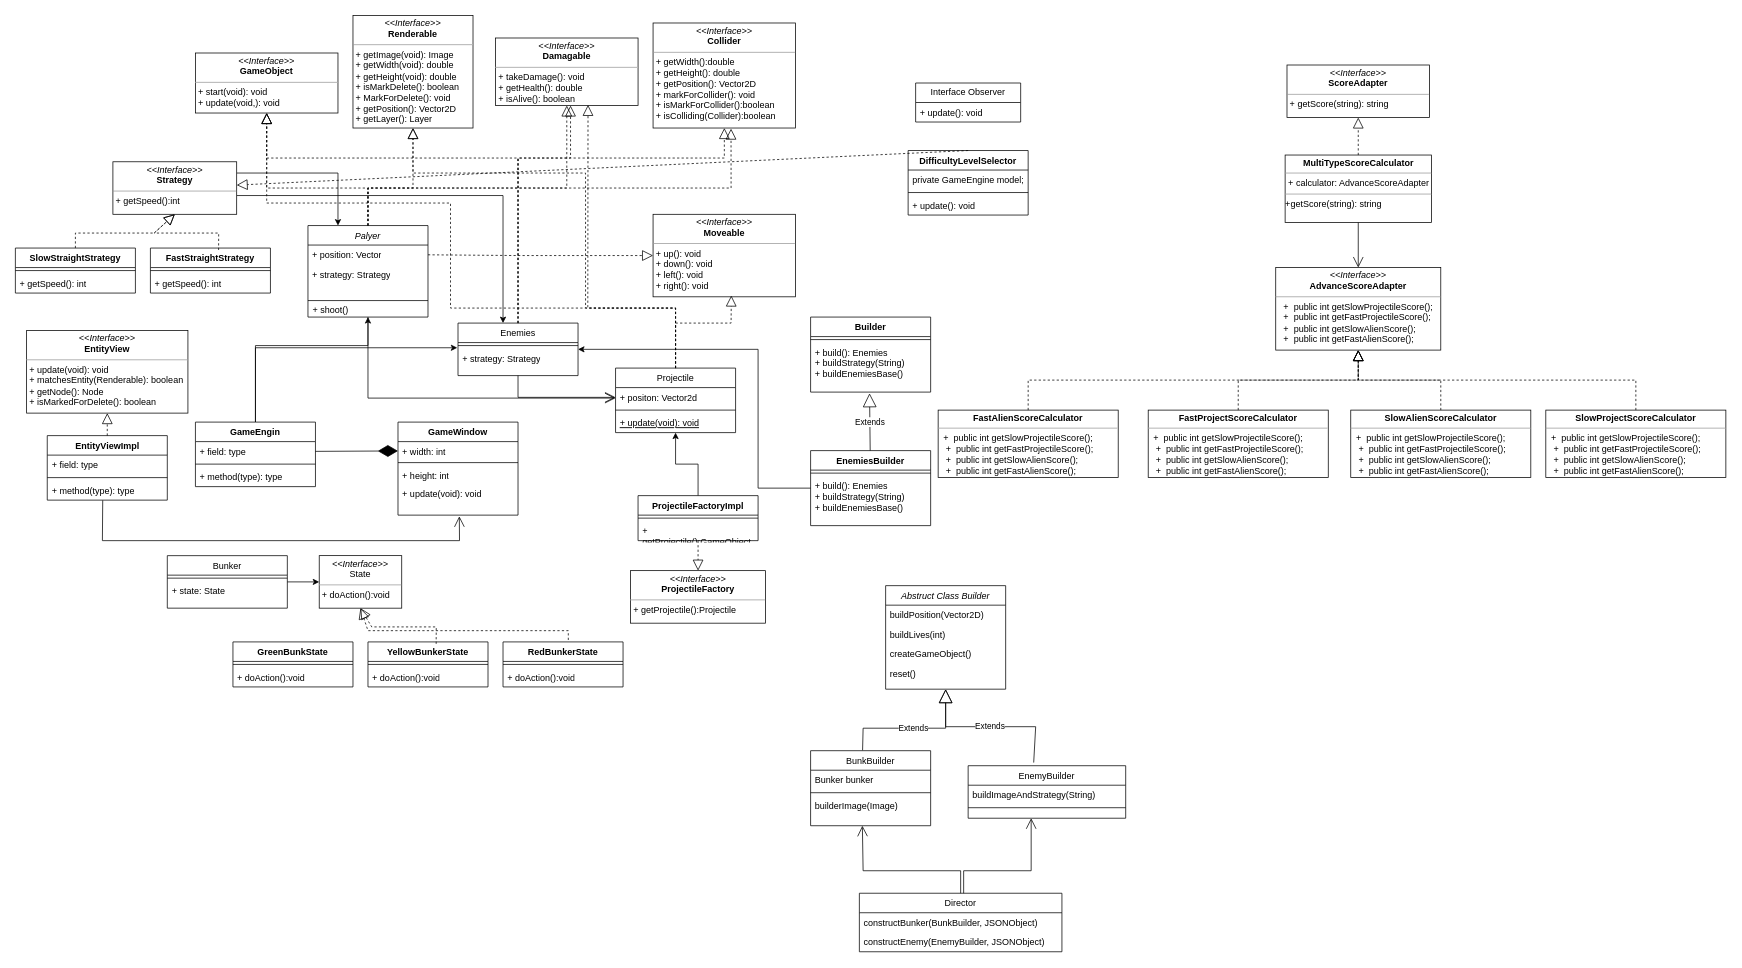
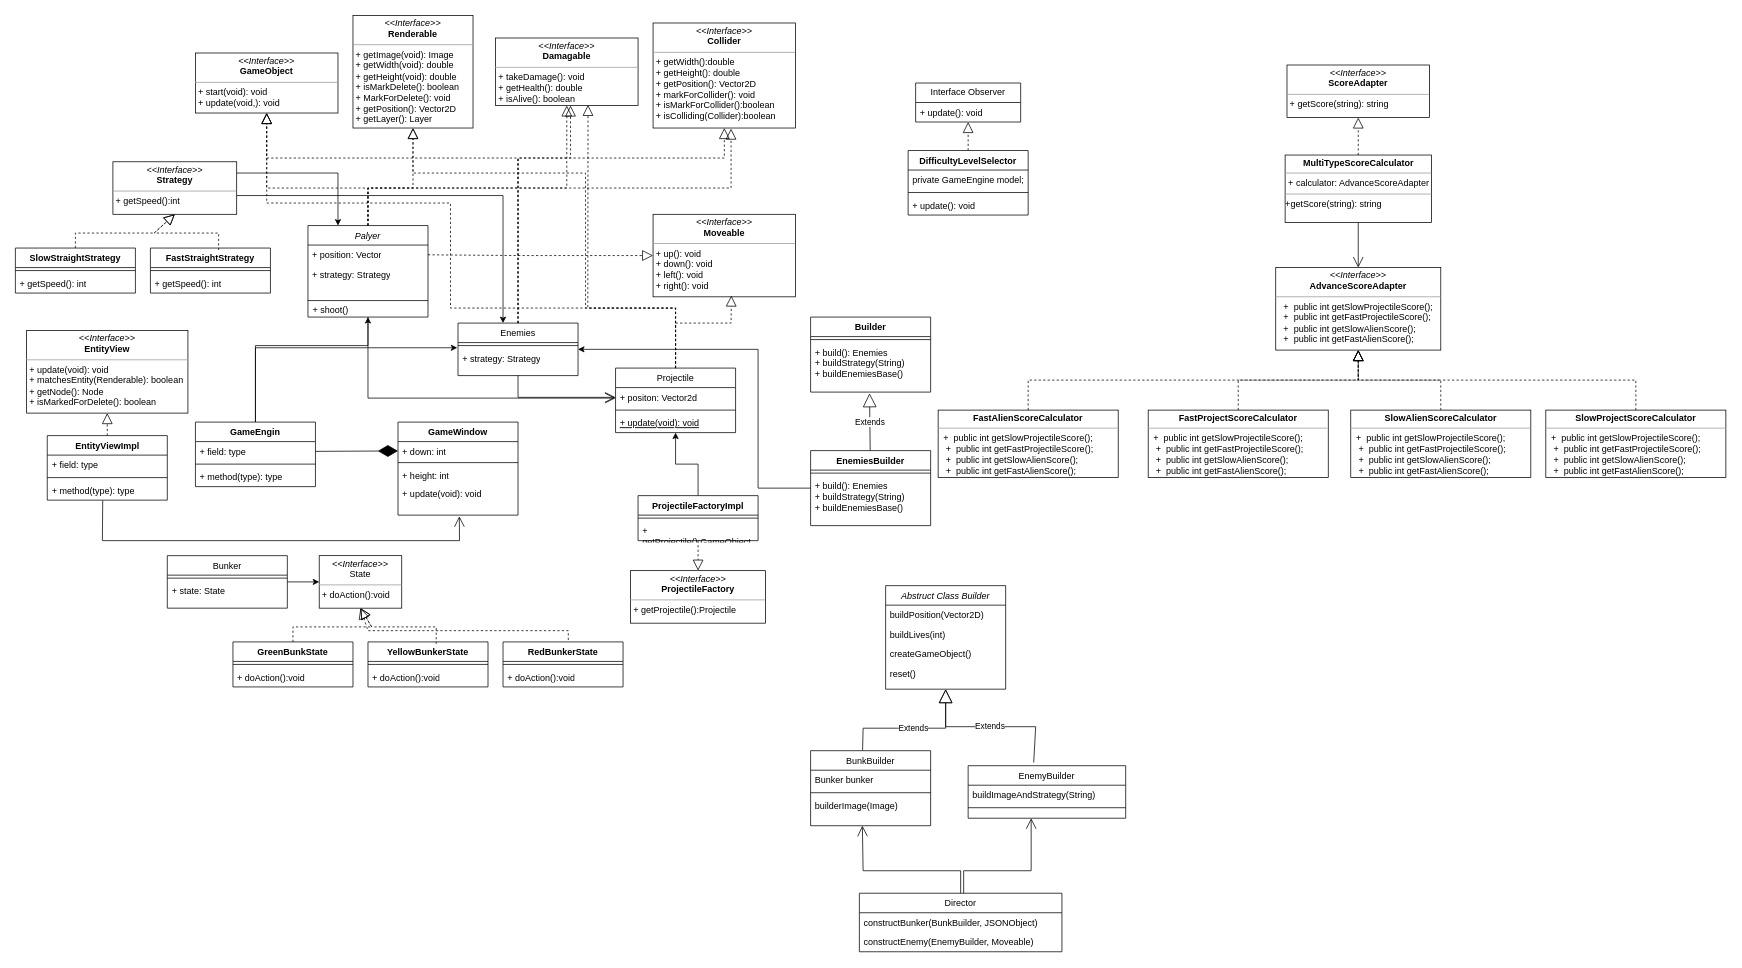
edge "DifficultyLevelSelector" -> "<<Interface>> Strategy + getSpeed():int": now "DifficultyLevelSelector" -> "Interface Observer"
node "+ width: int": label "+ width: int" -> "+ down: int"
edge "GreenBunkState" -> "<<Interface>> State + doAction():void": added
node "constructEnemy(EnemyBuilder, JSONObject)": label "constructEnemy(EnemyBuilder, JSONObject)" -> "constructEnemy(EnemyBuilder, Moveable)"
